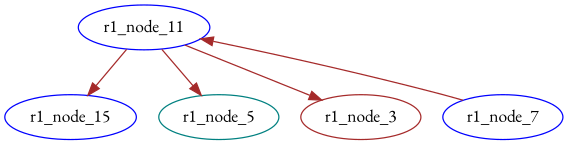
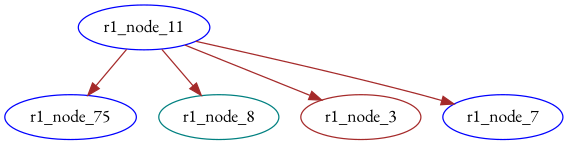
edge "r1_node_7" -> "r1_node_11": reversed
node "r1_node_15": label "r1_node_15" -> "r1_node_75"
node "r1_node_5": label "r1_node_5" -> "r1_node_8"
